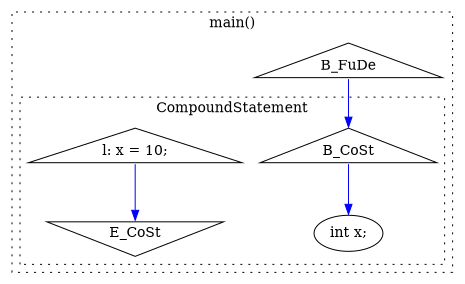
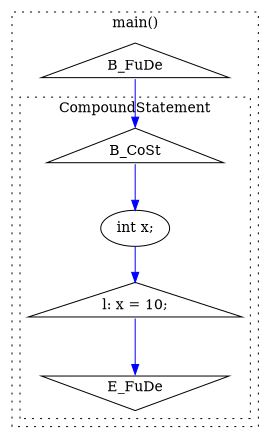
node "E_CoSt": label "E_CoSt" -> "E_FuDe"
edge "int x;" -> "l: x = 10;": added
